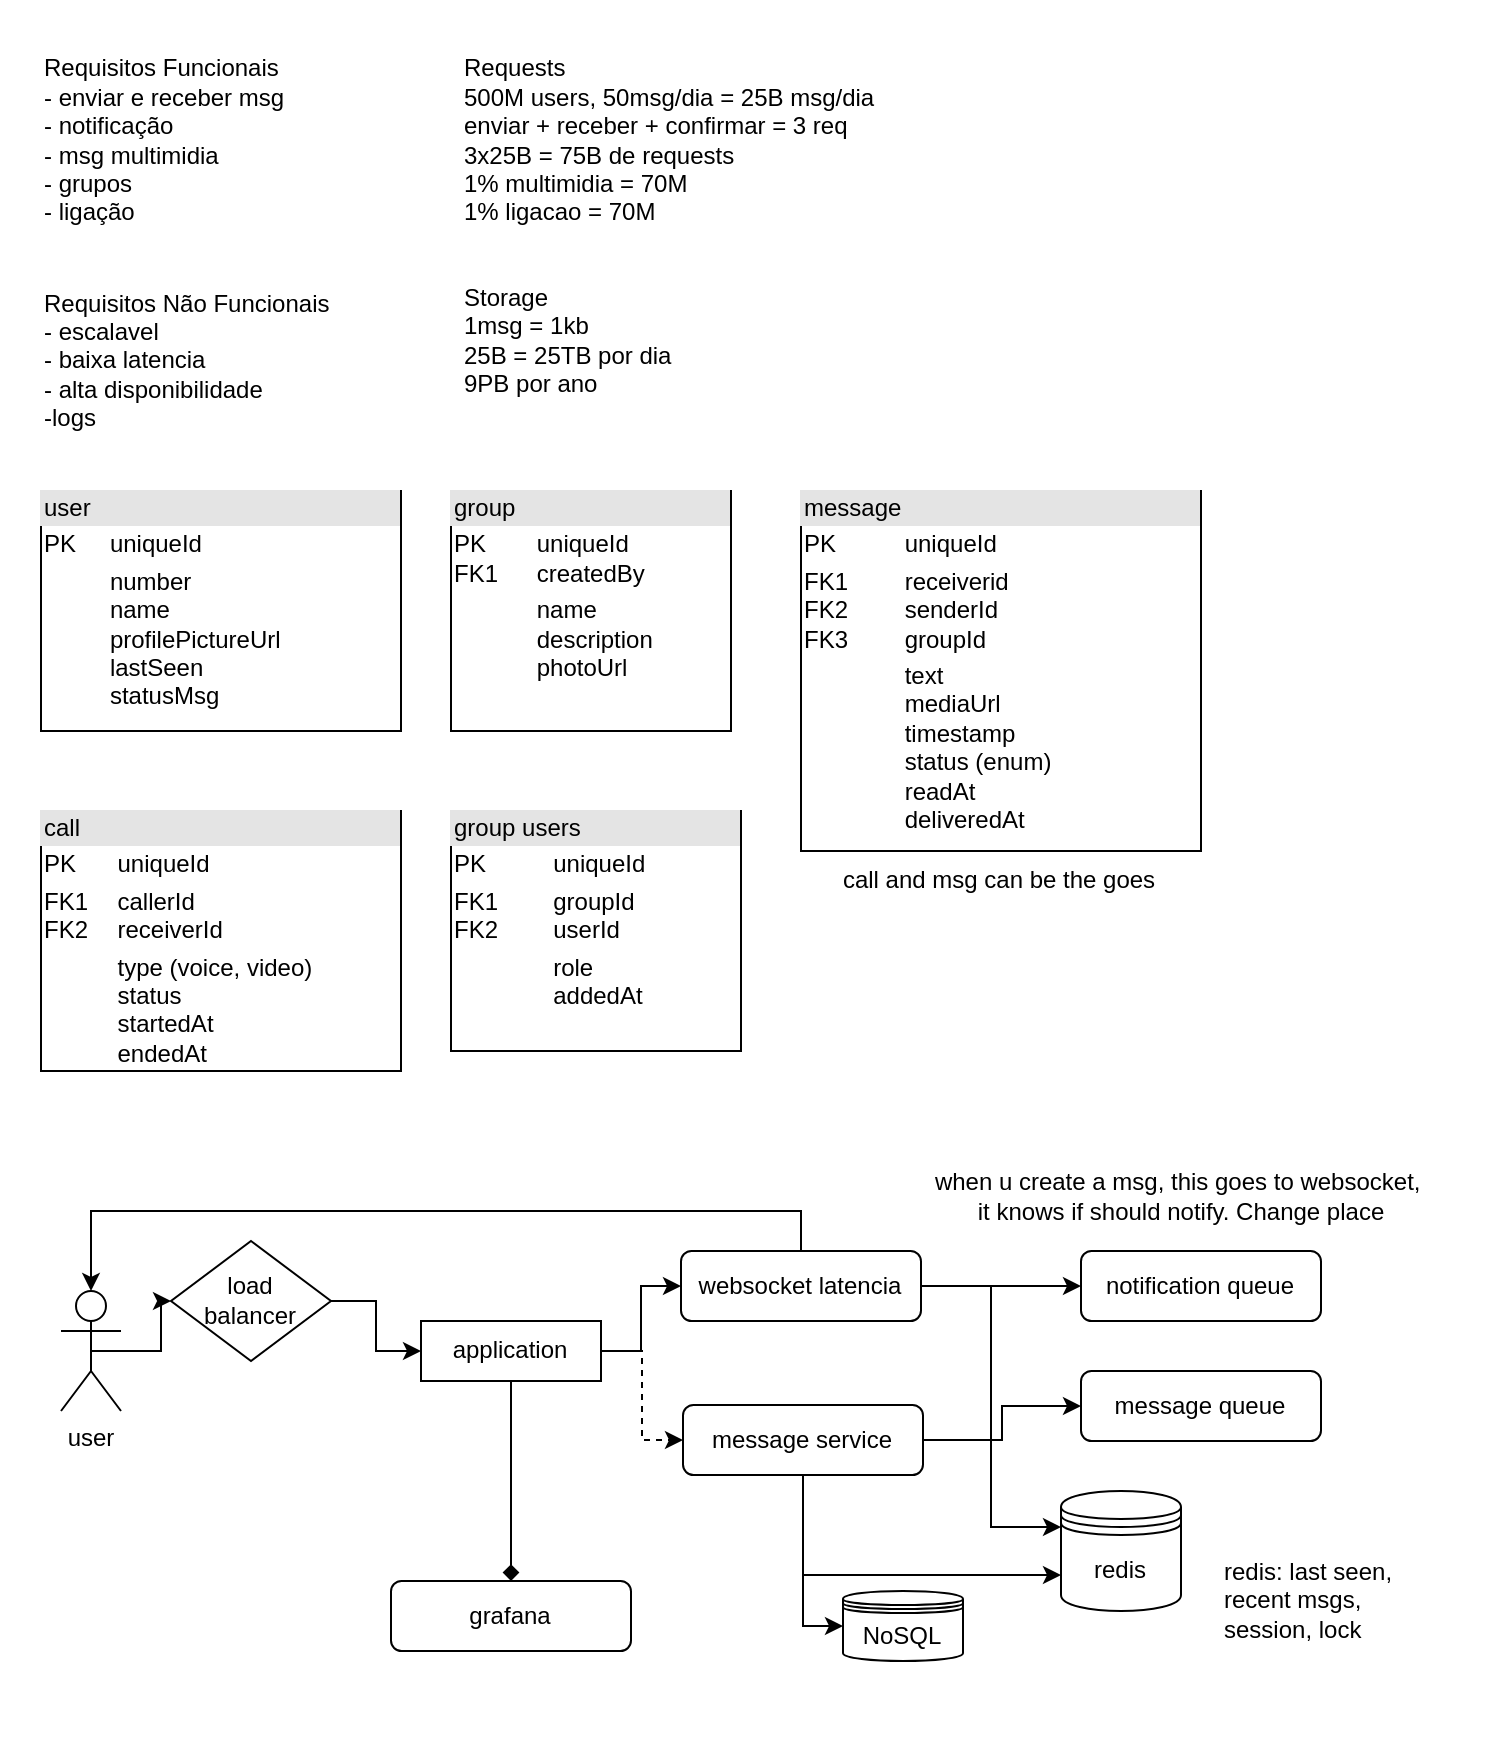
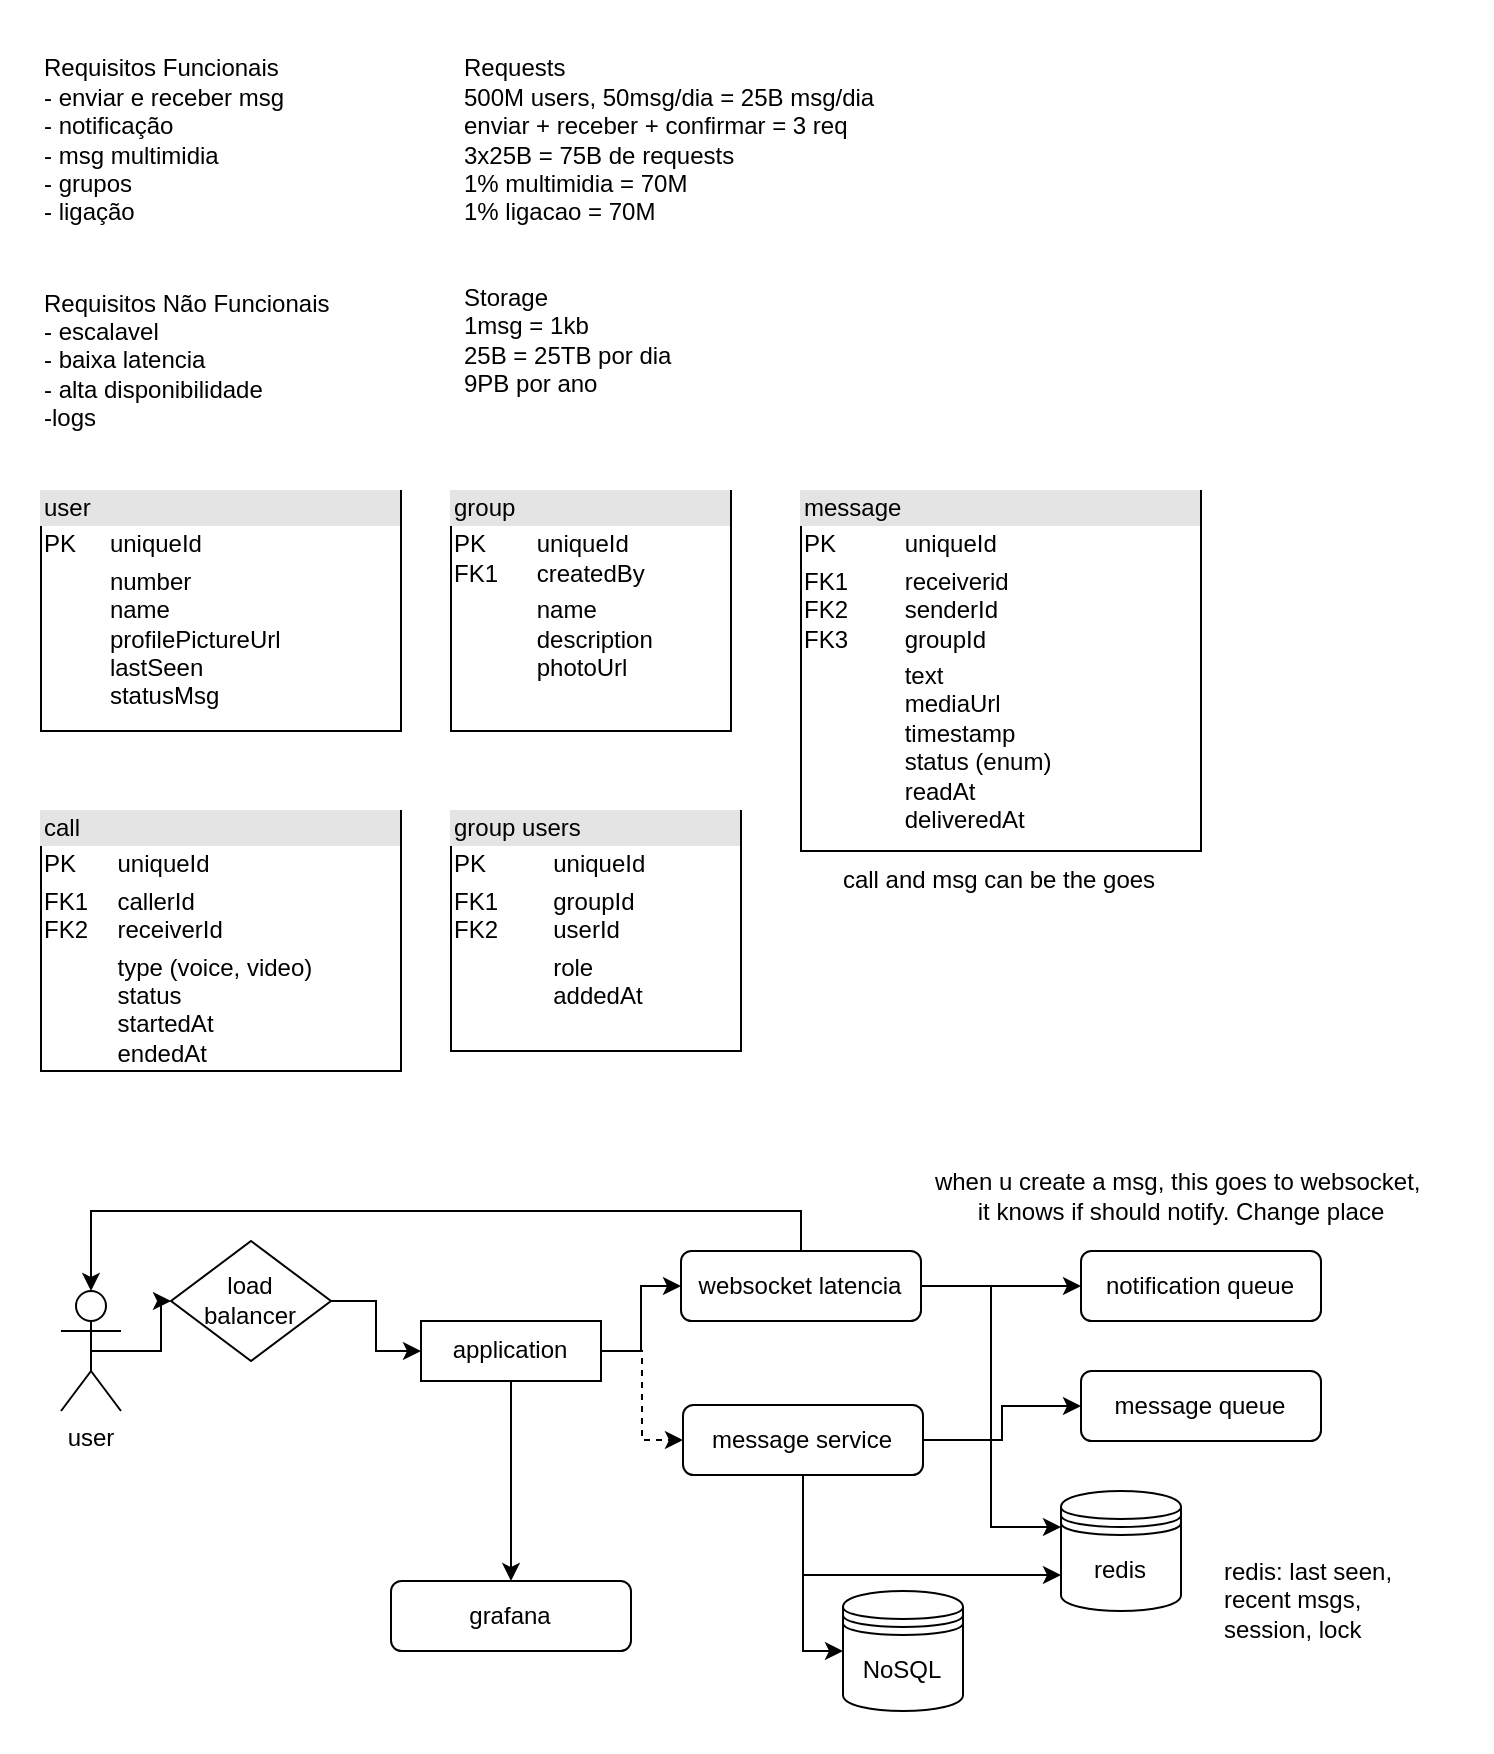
edge "application" -> "grafana": arrowhead diamond -> classic
node "NoSQL": size 120x70 -> 120x120
